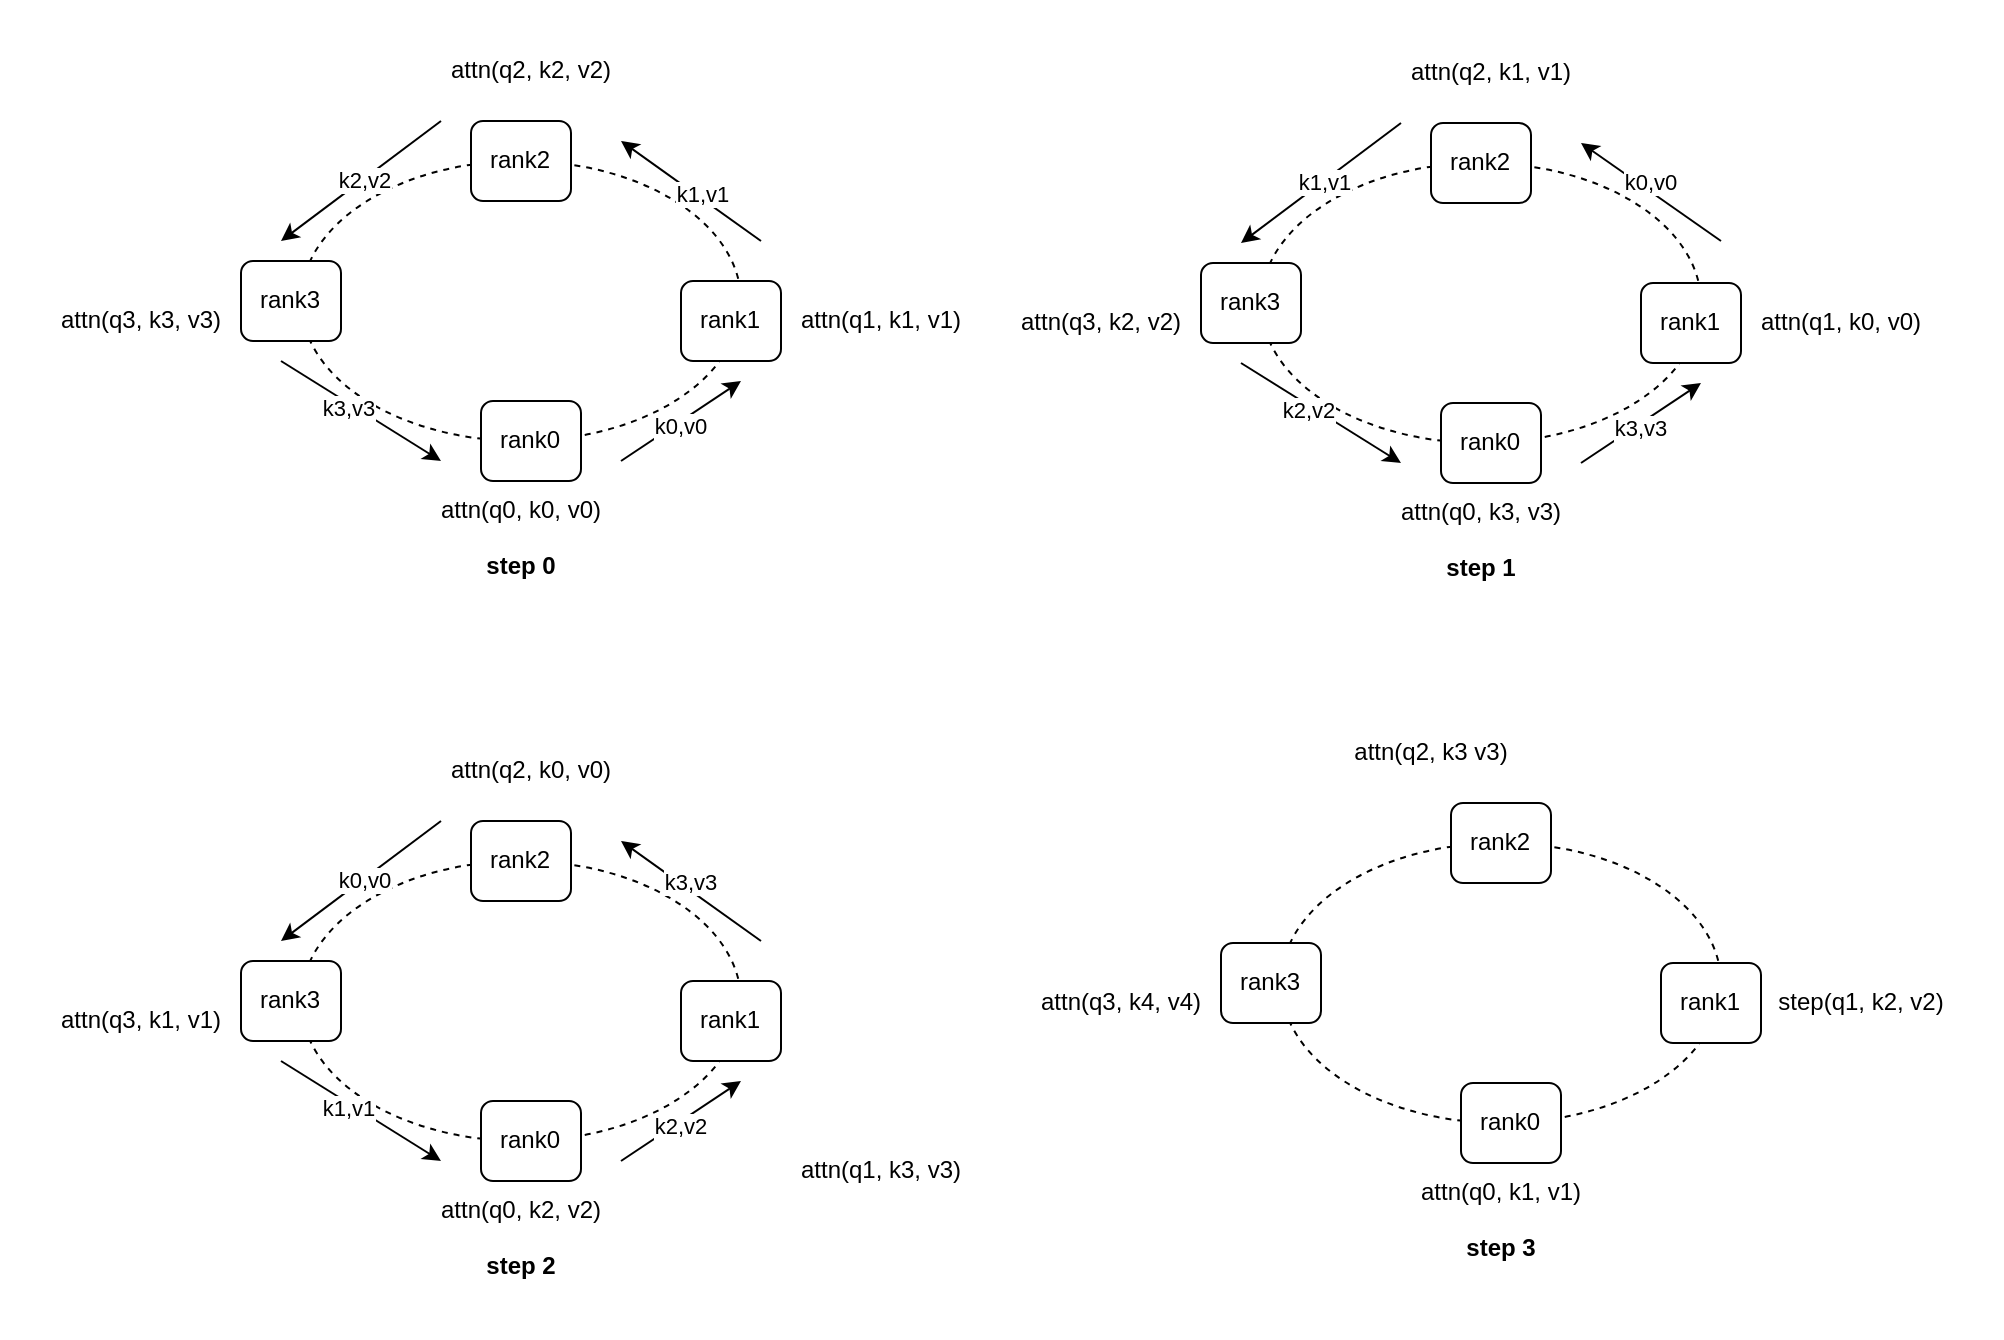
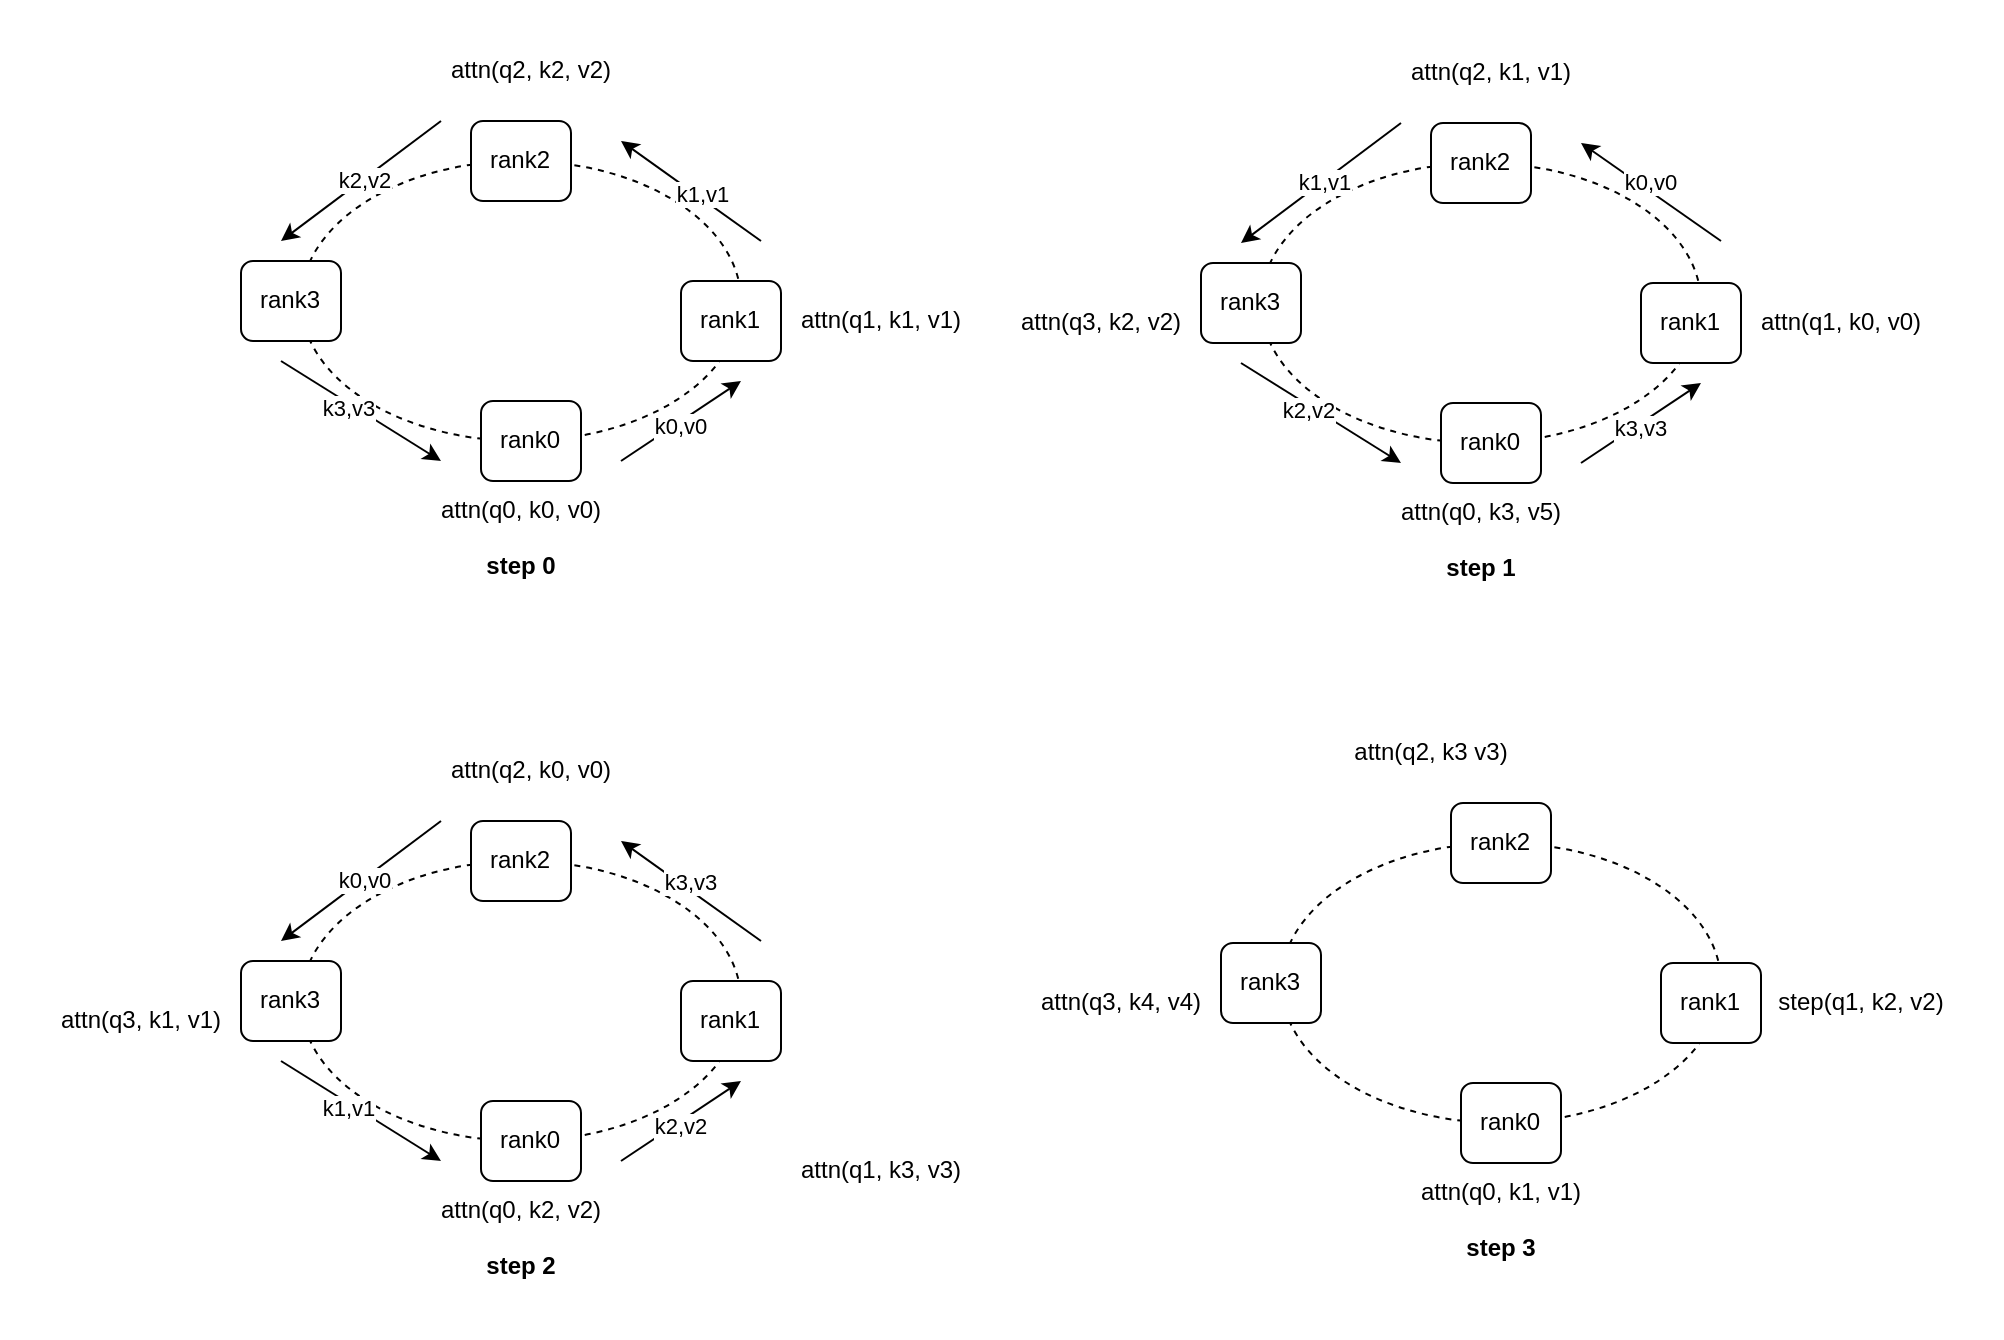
node "attn(q3, k3, v3)": removed
node "attn(q0, k3, v3)": label "attn(q0, k3, v3)" -> "attn(q0, k3, v5)"
